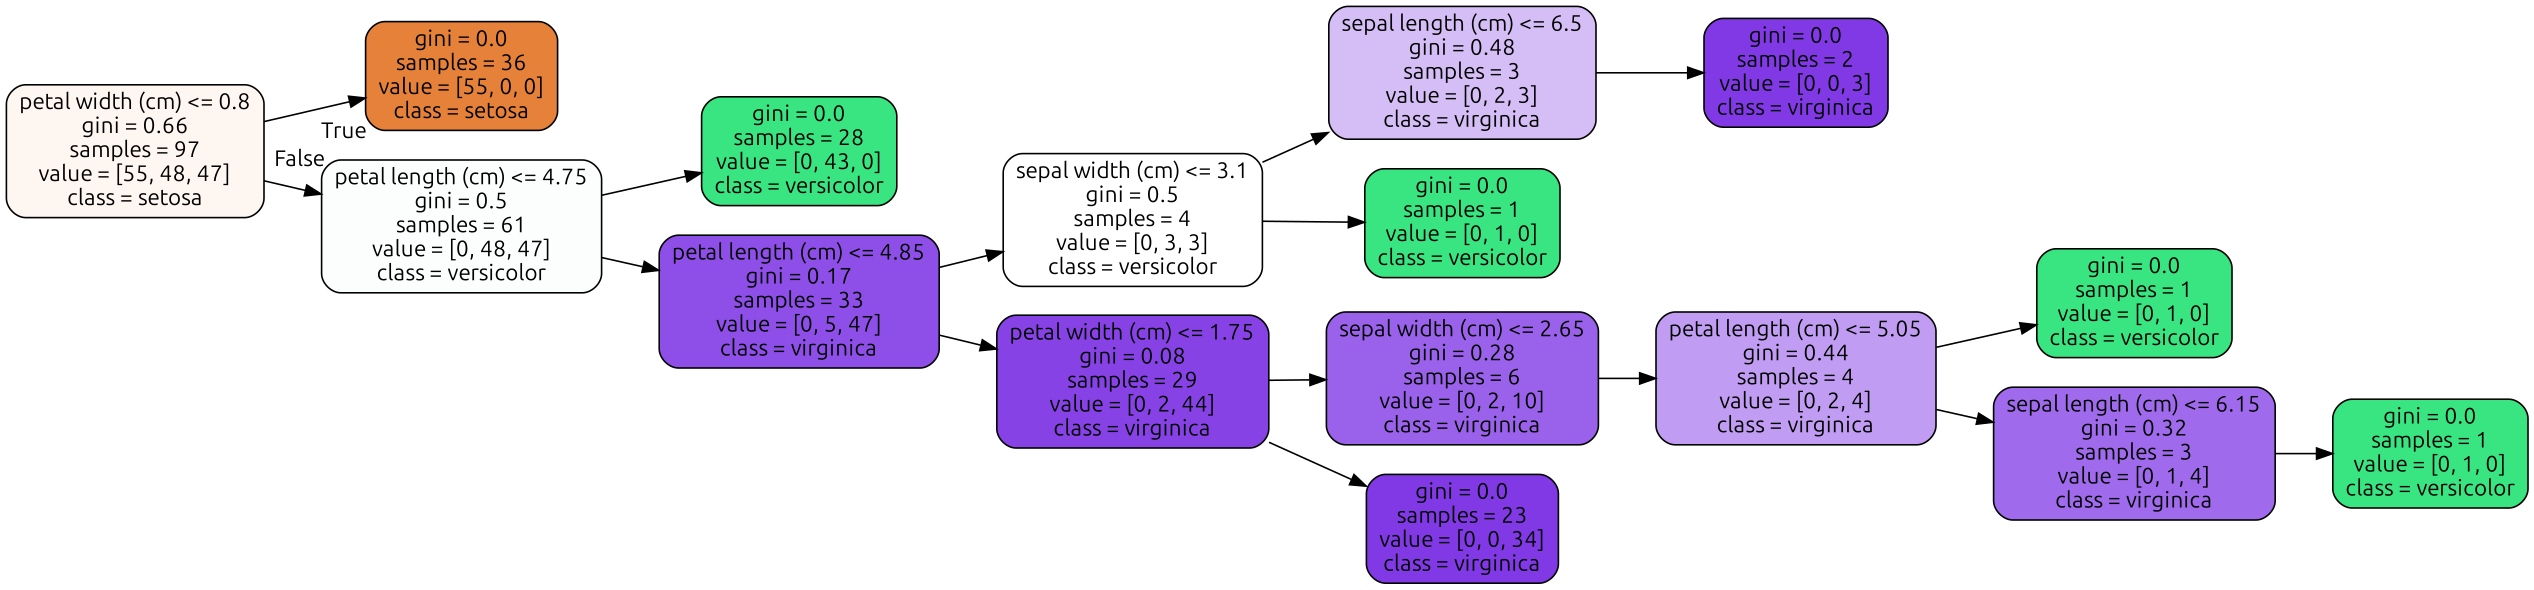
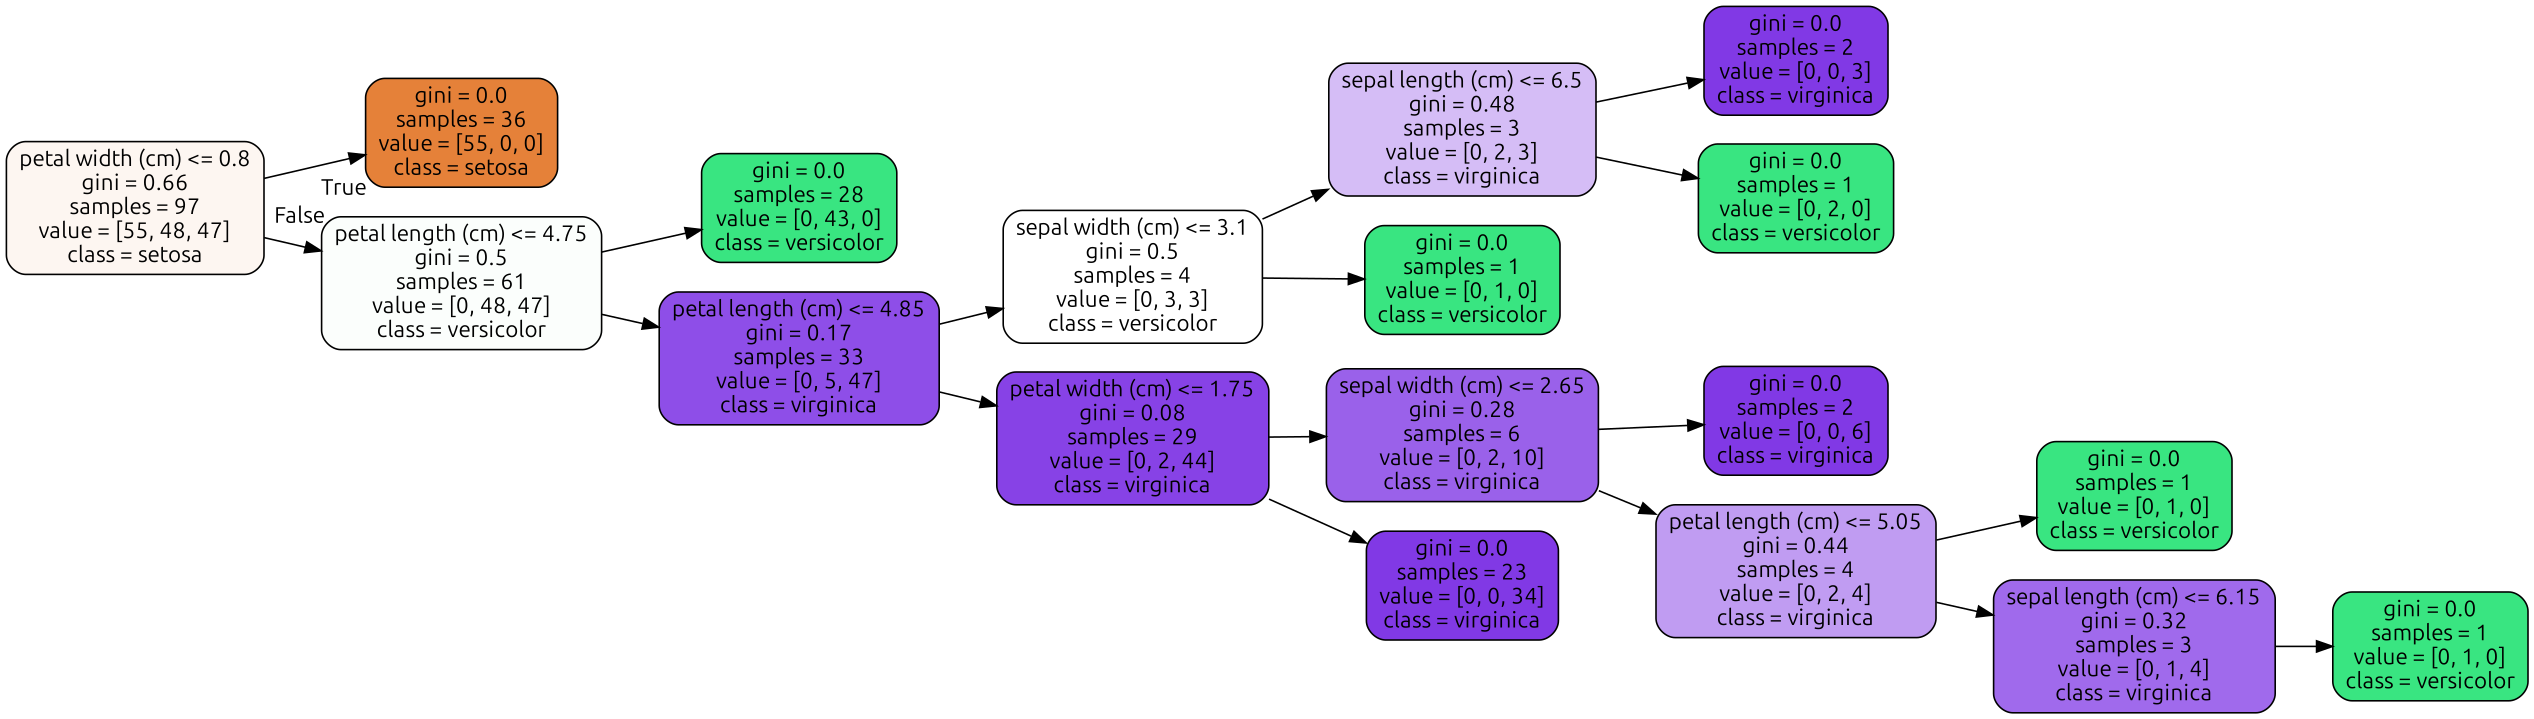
node "gini = 0.0 samples = 1 value = [0, 2, 0] class = versicolor": added
node "gini = 0.0 samples = 2 value = [0, 0, 6] class = virginica": added
